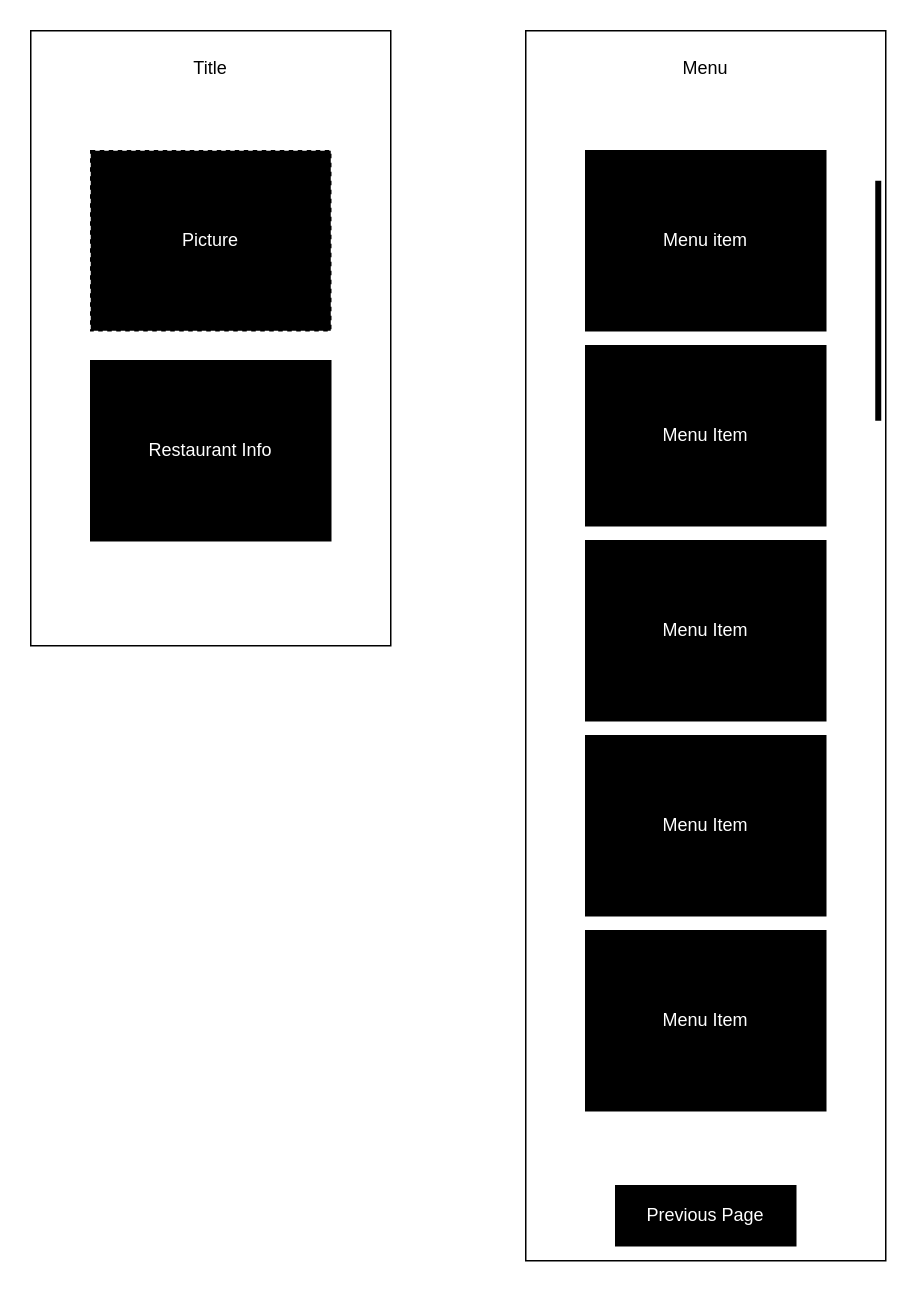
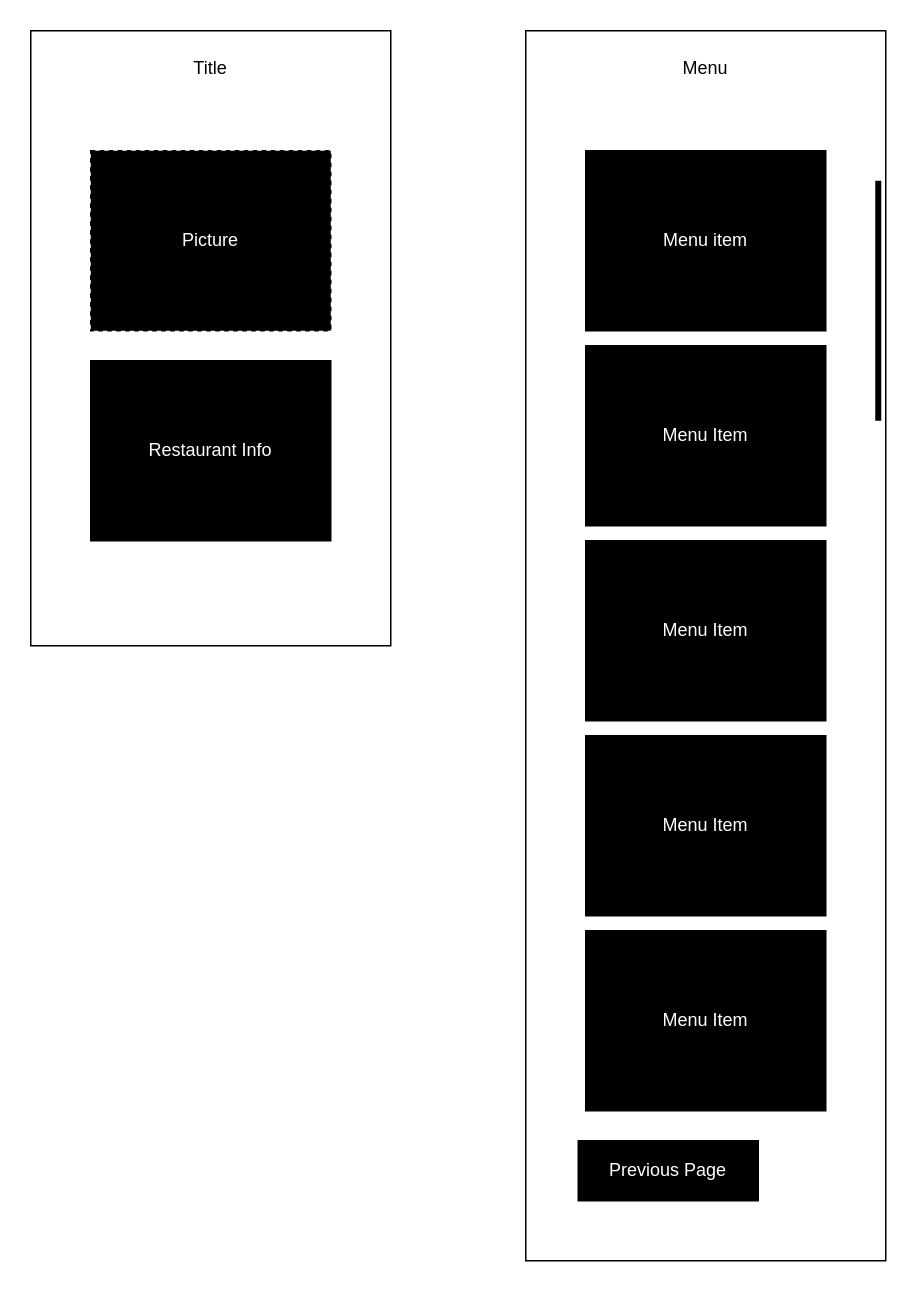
node "Previous Page": moved (706, 1216) -> (668, 1171)
